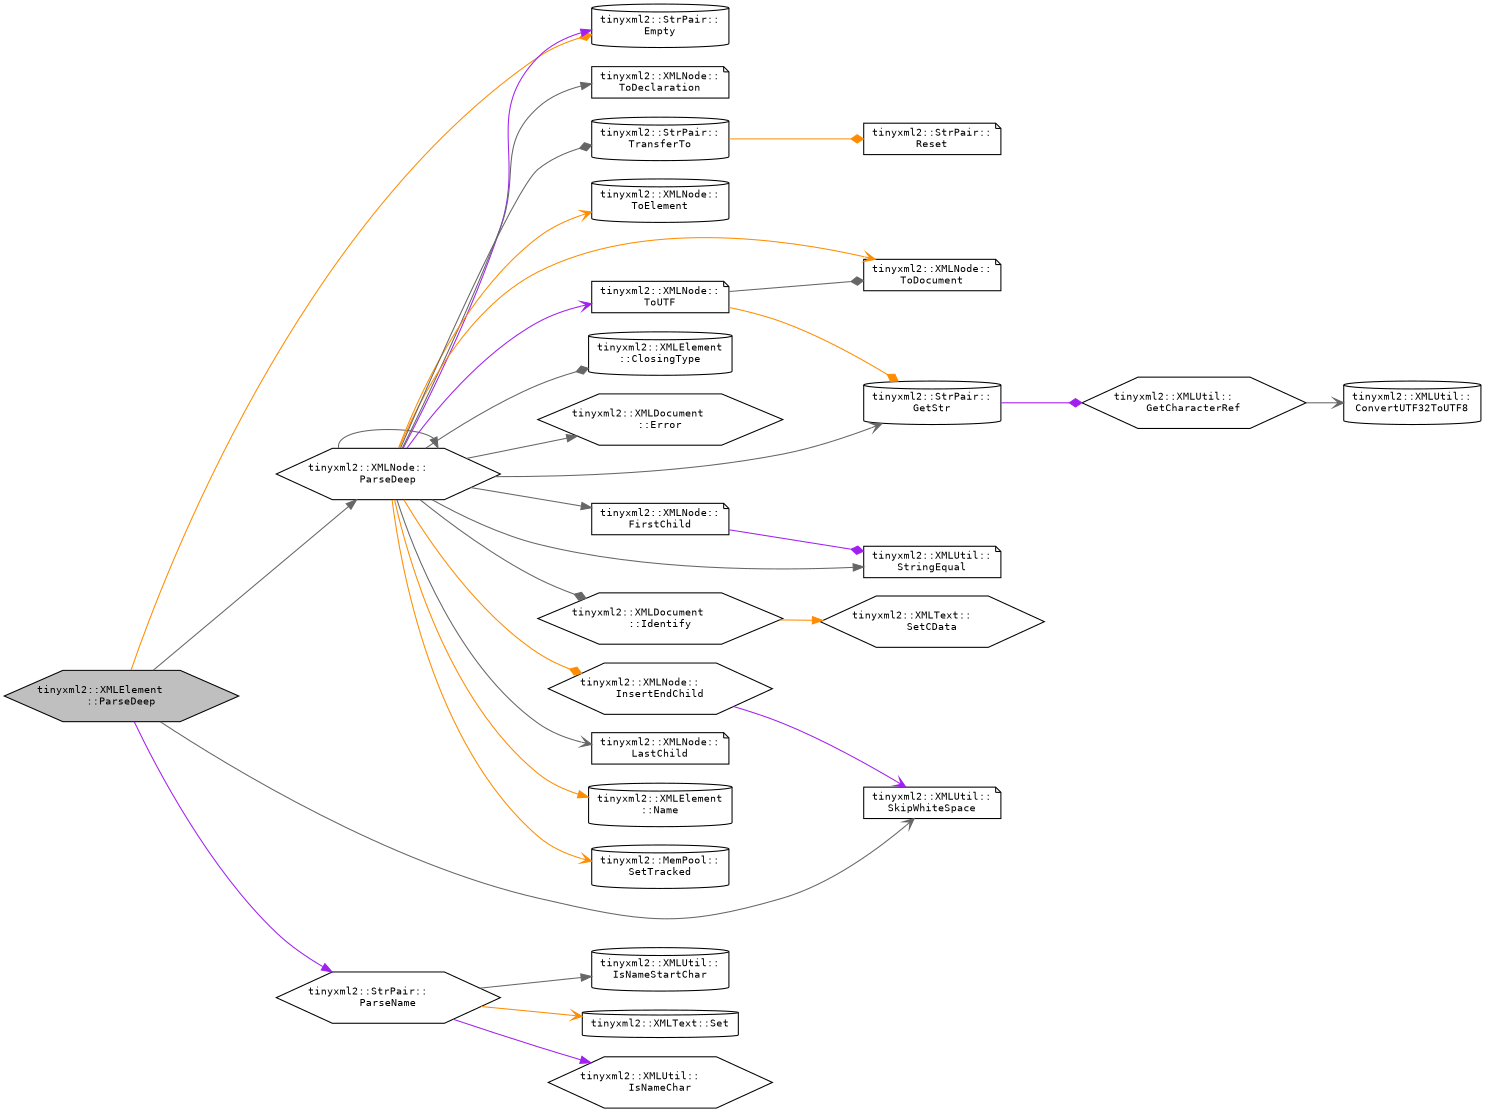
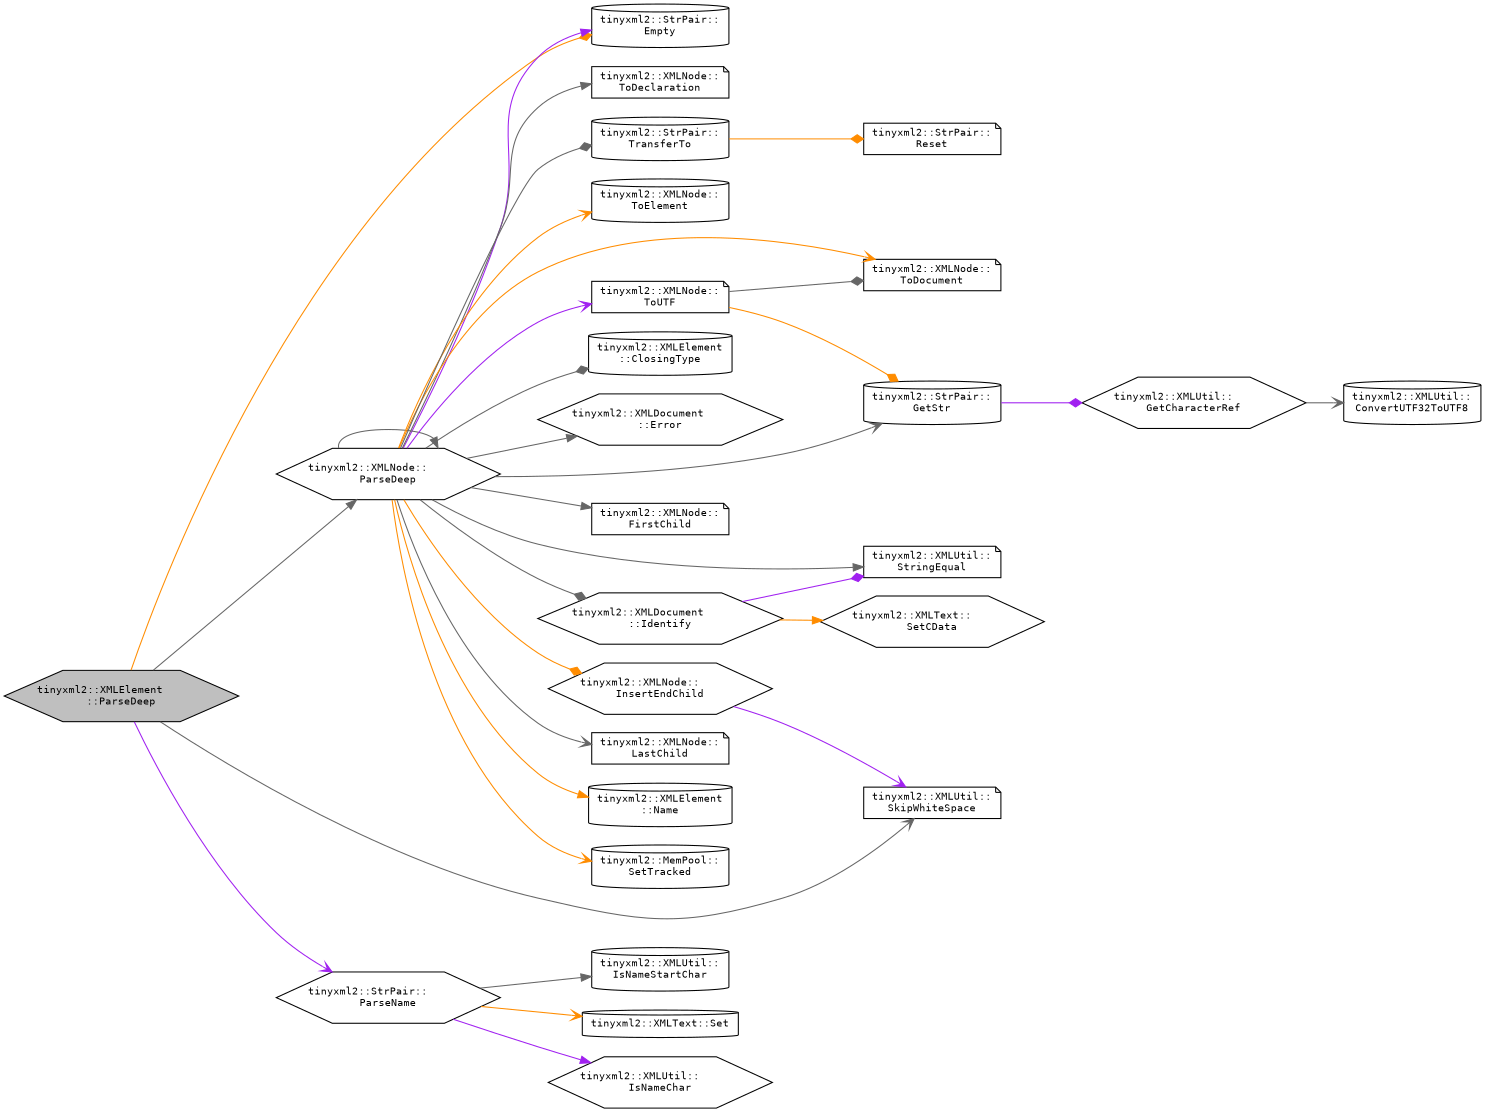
edge "tinyxml2::XMLNode:: FirstChild" -> "tinyxml2::XMLUtil:: StringEqual": now "tinyxml2::XMLDocument ::Identify" -> "tinyxml2::XMLUtil:: StringEqual"
edge "tinyxml2::XMLElement ::ParseDeep" -> "tinyxml2::StrPair:: ParseName": arrowhead normal -> vee
